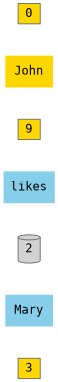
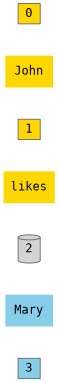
node "9": label "9" -> "1"
node "likes": fillcolor skyblue -> gold
node "3": fillcolor gold -> skyblue
